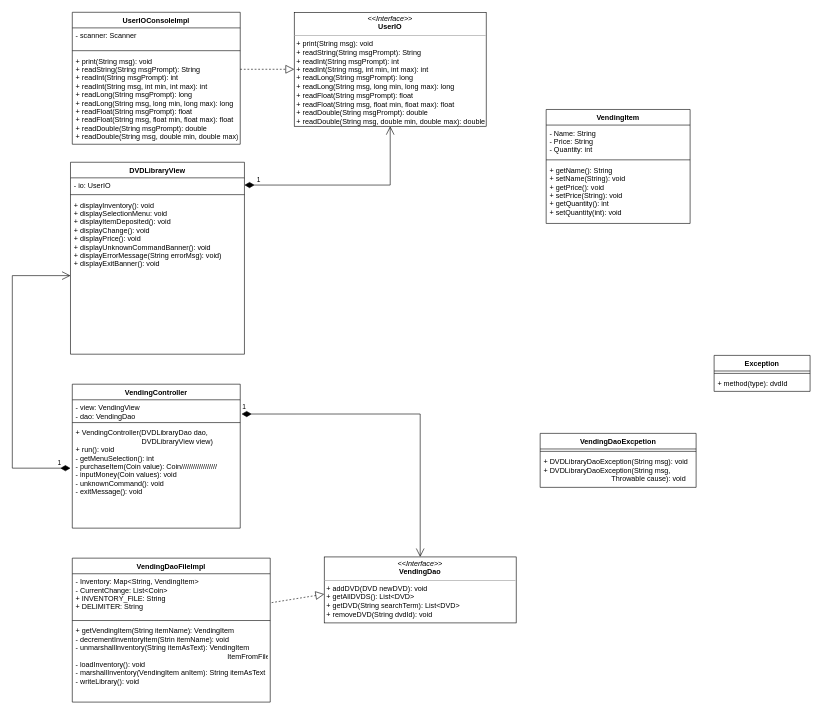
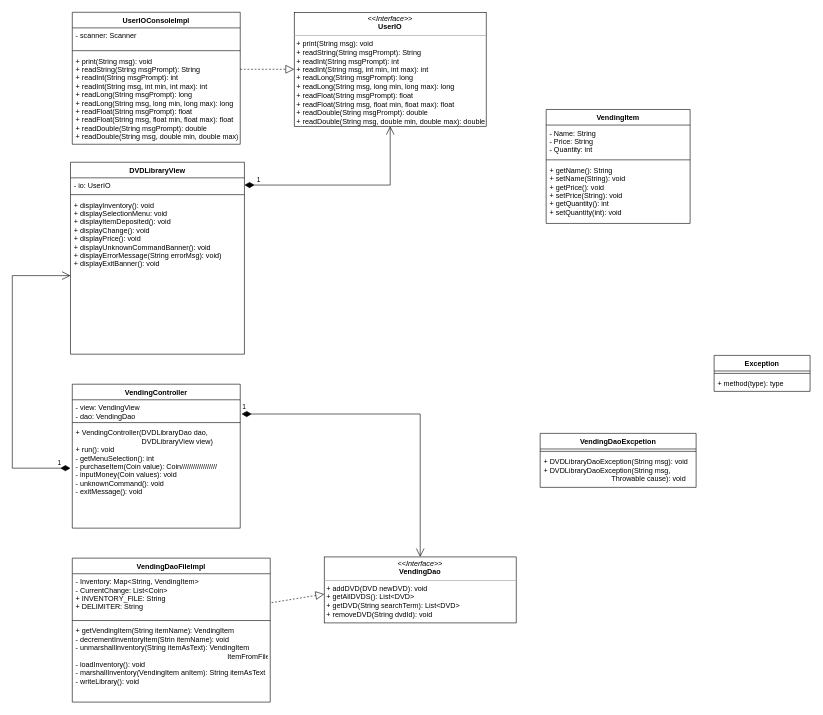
node "+ method(type): dvdId": label "+ method(type): dvdId" -> "+ method(type): type"
